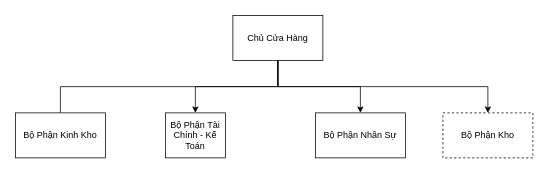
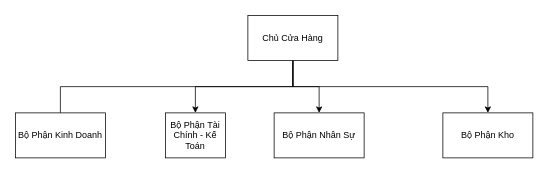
node "Chủ Cửa Hàng": moved (278, 38) -> (293, 38)
node "Bộ Phận Kinh Kho": label "Bộ Phận Kinh Kho" -> "Bộ Phận Kinh Doanh"
node "Bộ Phận Nhân Sự": moved (360, 135) -> (319, 135)
node "Bộ Phận Kho": style dashed -> solid
